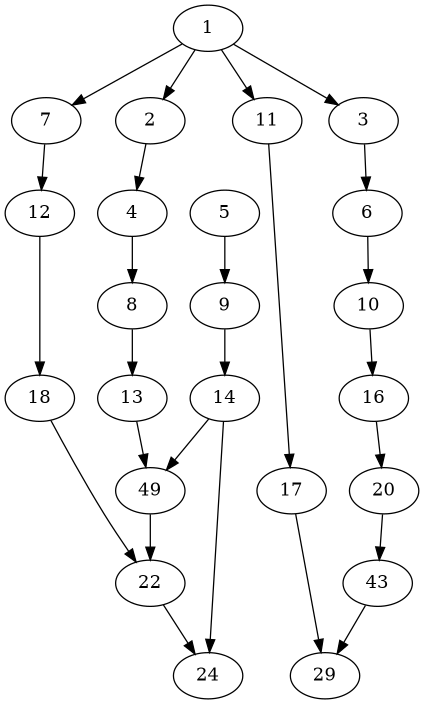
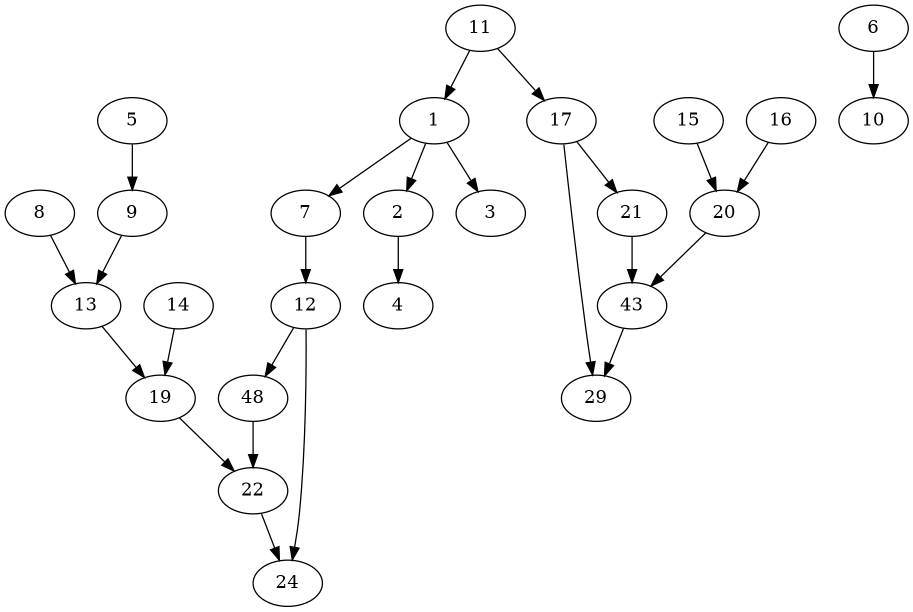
edge "1" -> "11": reversed
node "15": added
edge "3" -> "6": removed
node "21": added
edge "4" -> "8": removed
edge "9" -> "14": now "9" -> "13"
edge "10" -> "16": removed
node "18": label "18" -> "48"
node "49": label "49" -> "19"
edge "14" -> "24": now "12" -> "24"
